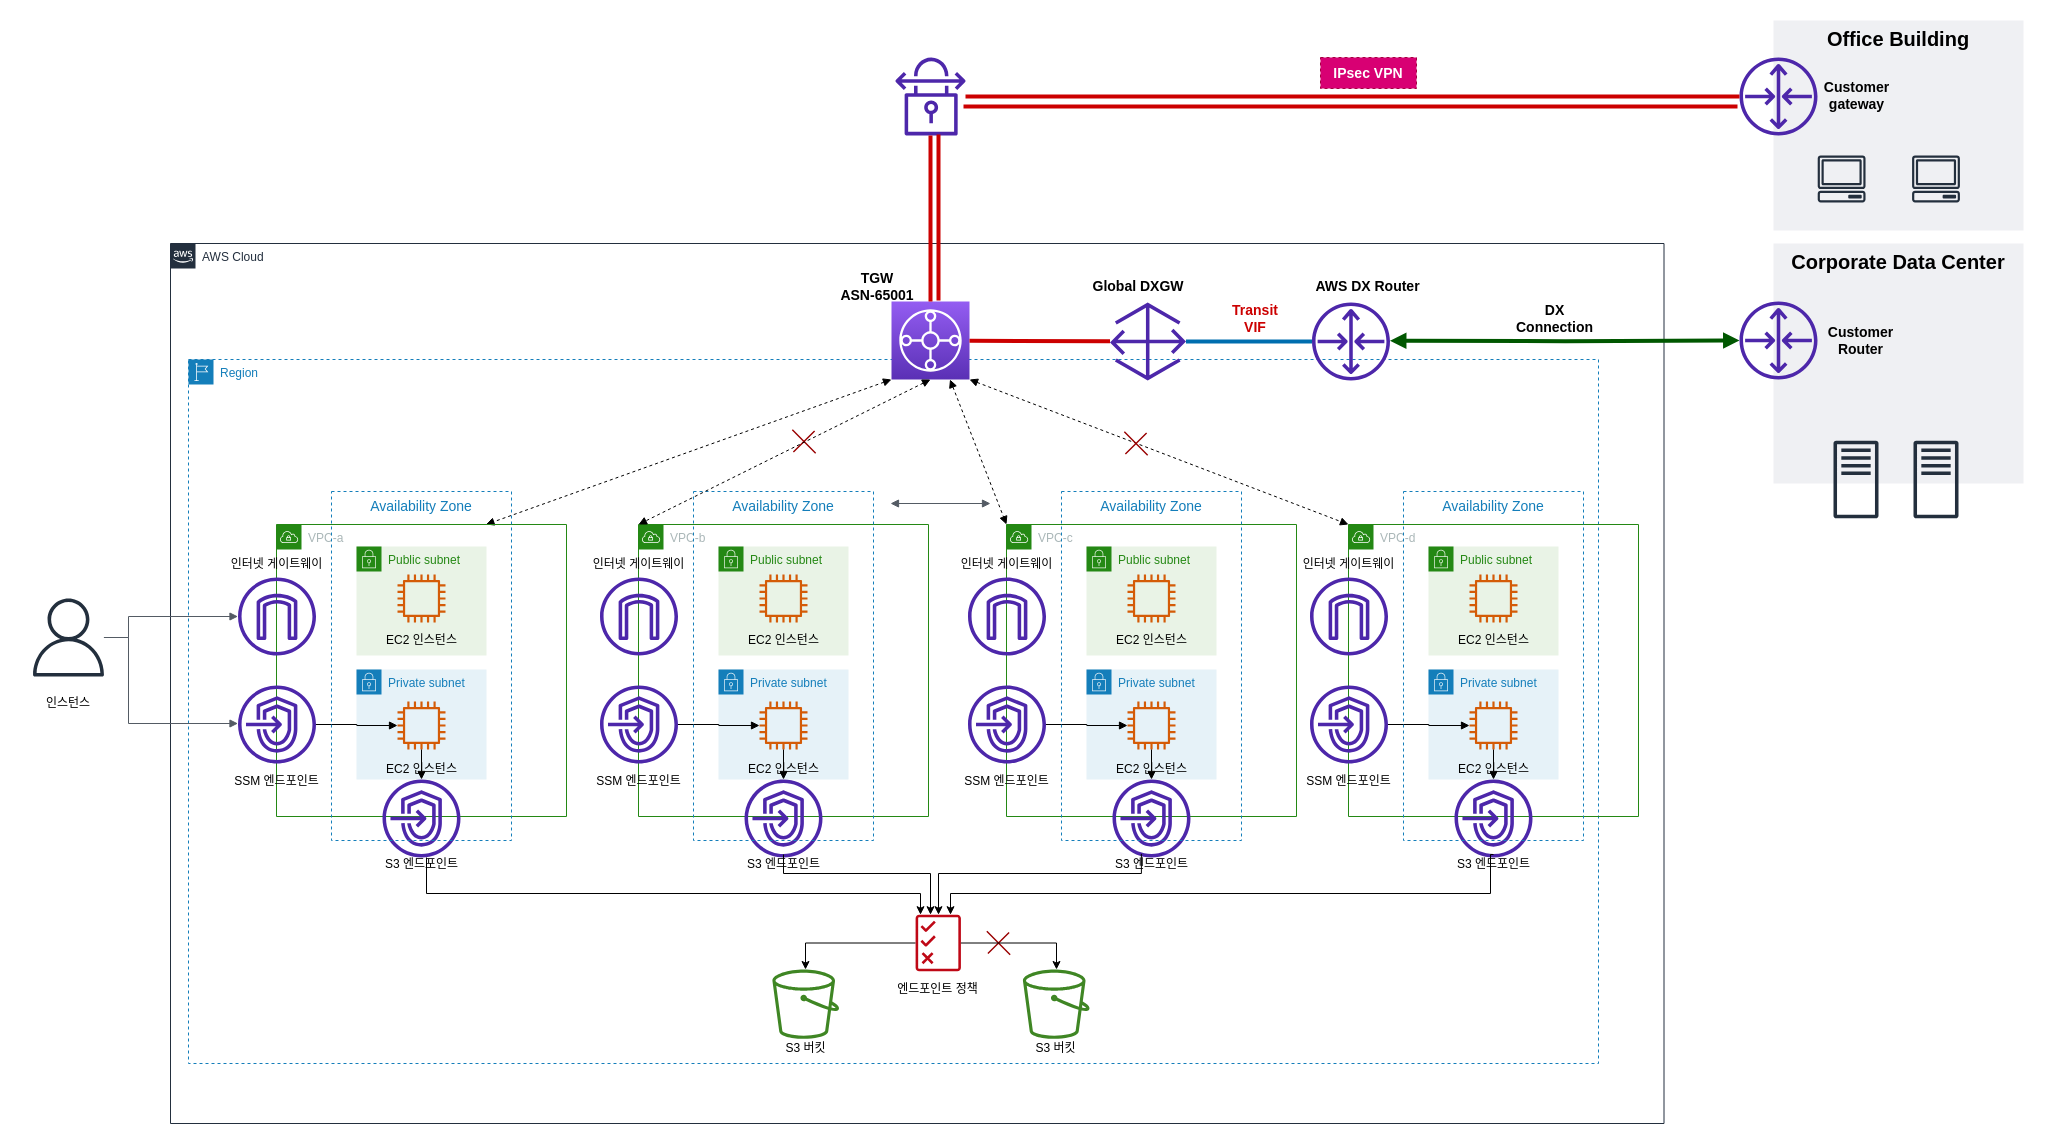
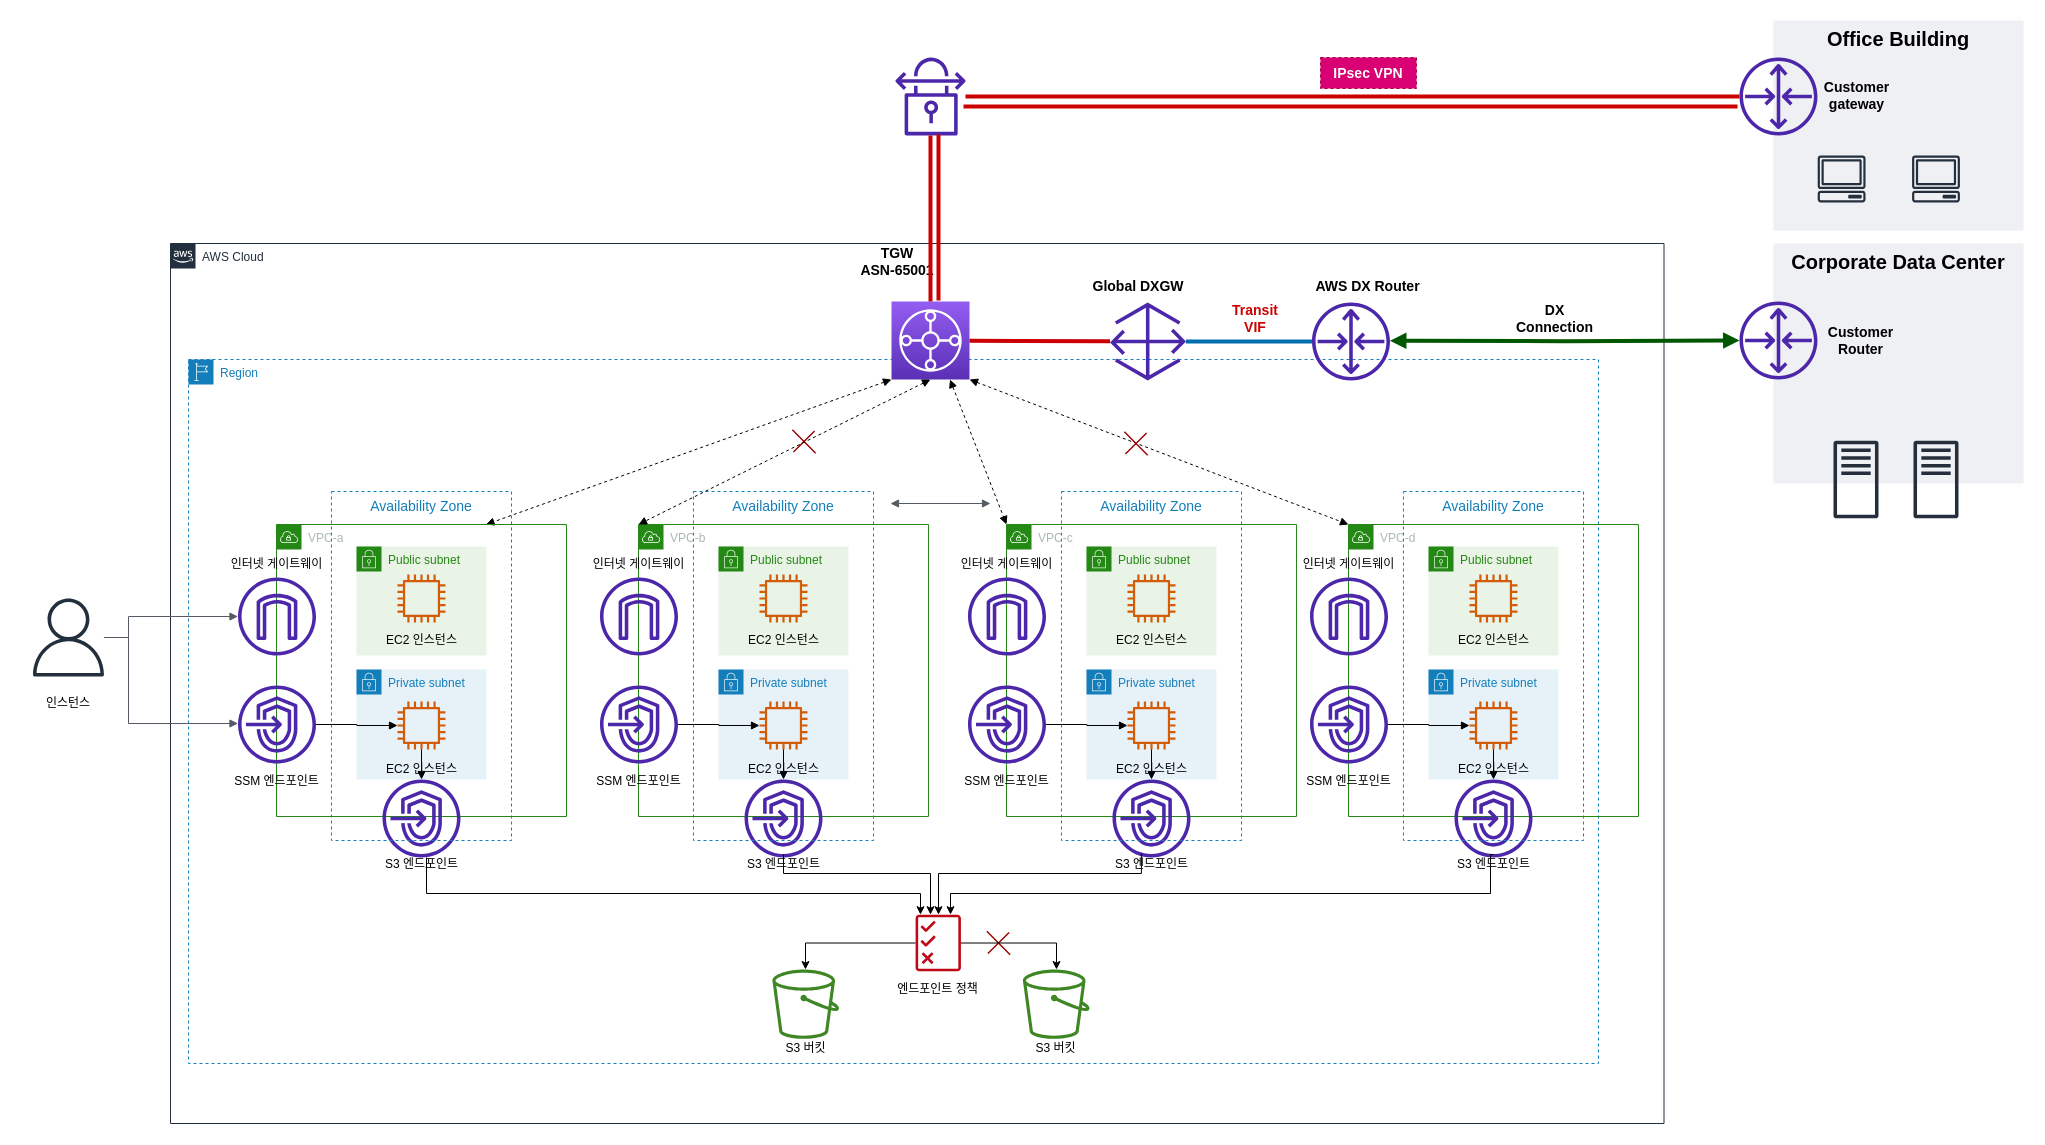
node "TGWASN-65001": moved (878, 286) -> (898, 261)
